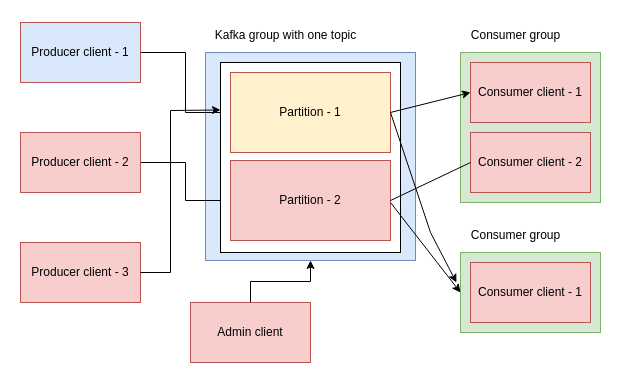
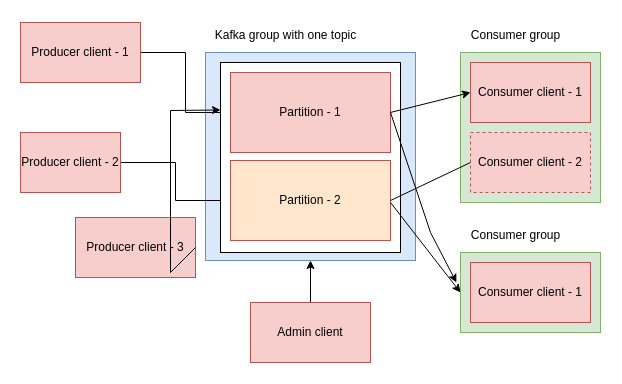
node "Producer client - 1": fillcolor #dae8fc -> #f8cecc
edge "Producer client - 1" -- "Partition - 1": arrowhead none -> classic
node "Partition - 1": fillcolor #fff2cc -> #f8cecc
node "Producer client - 2": size 120x60 -> 100x60
node "Consumer client - 2": style solid -> dashed
node "Partition - 2": fillcolor #f8cecc -> #ffe6cc
node "Producer client - 3": moved (81, 273) -> (136, 248)
node "Admin client": moved (251, 333) -> (311, 333)
